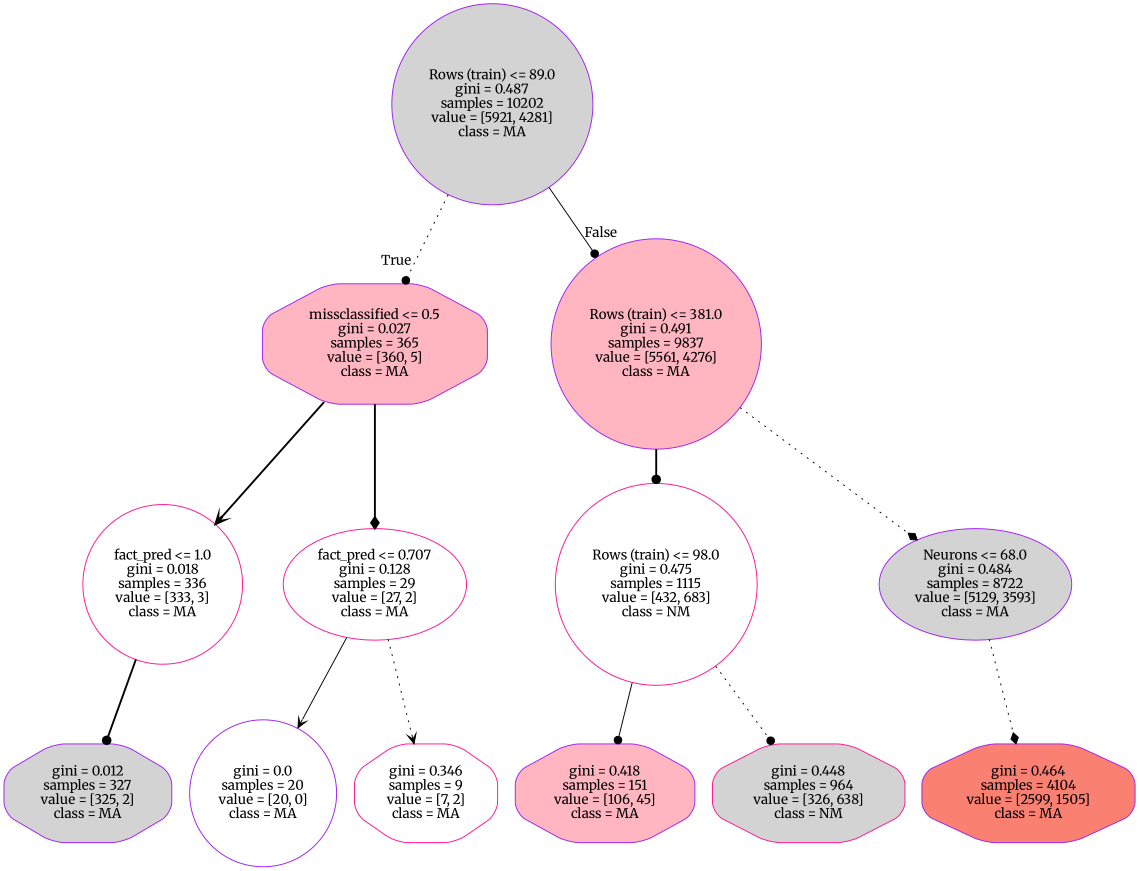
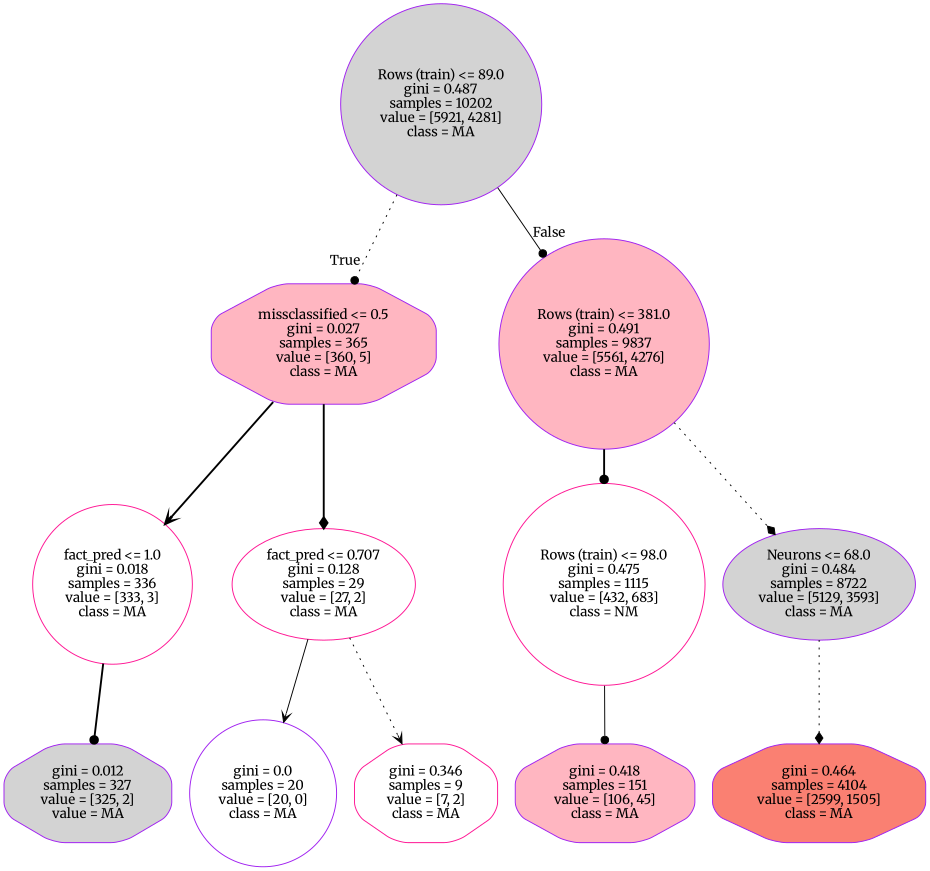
node "gini = 0.012 samples = 327 value = [325, 2] class = MA": label "gini = 0.012 samples = 327 value = [325, 2] class = MA" -> "gini = 0.012 samples = 327 value = [325, 2] value = MA"
node "gini = 0.448 samples = 964 value = [326, 638] class = NM": removed
